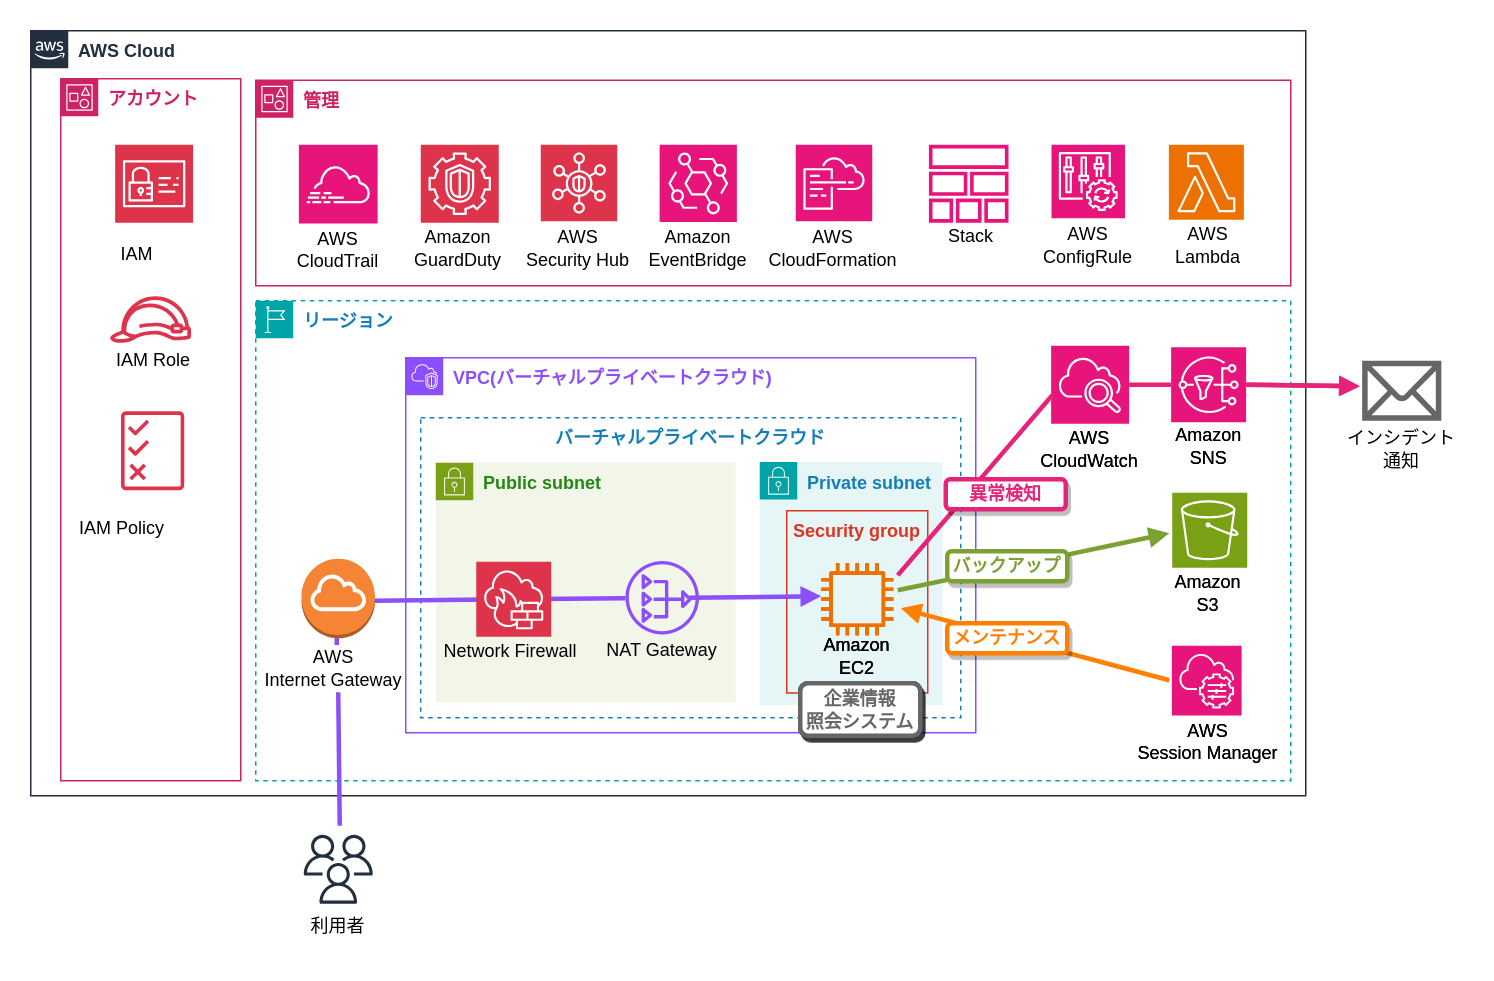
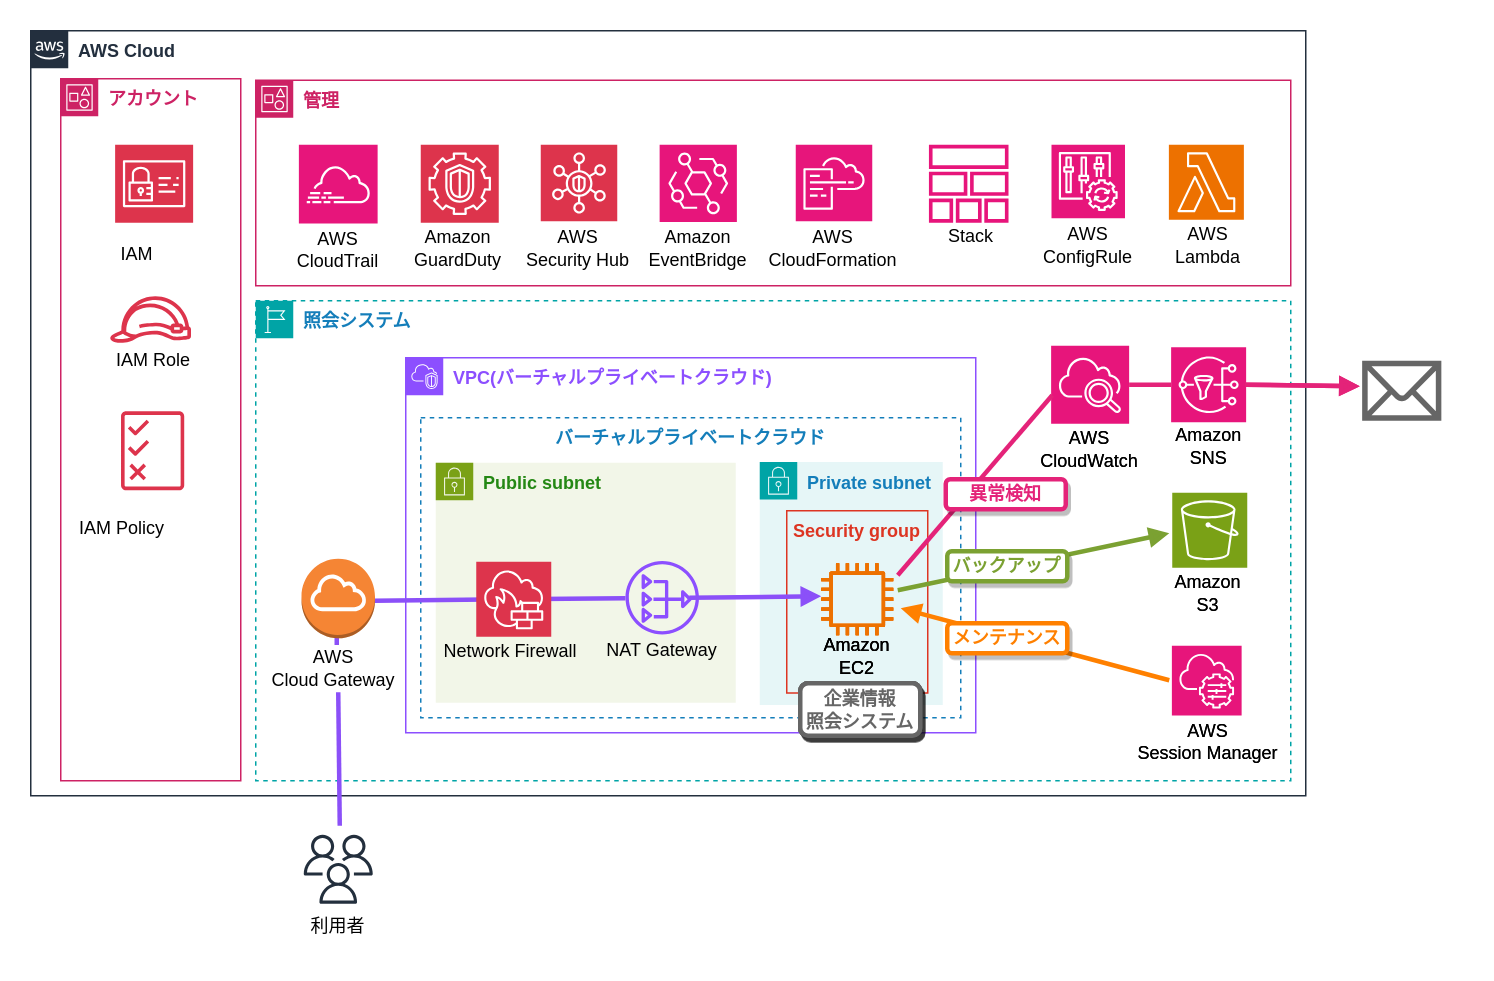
node "リージョン": label "リージョン" -> "照会システム"
node "インシデント 通知": removed
node "AWS Internet Gateway": label "AWS Internet Gateway" -> "AWS Cloud Gateway"
